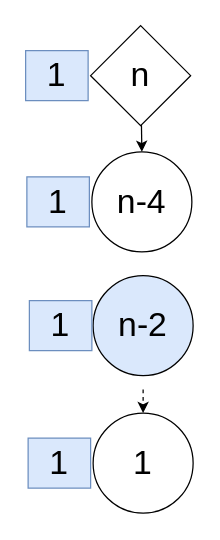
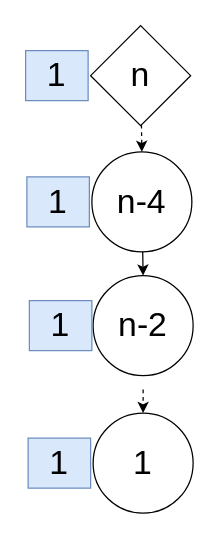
edge "n" -> "n-4": style solid -> dashed
edge "n-4" -> "n-2": added
node "n-2": fillcolor #dae8fc -> #ffffff
